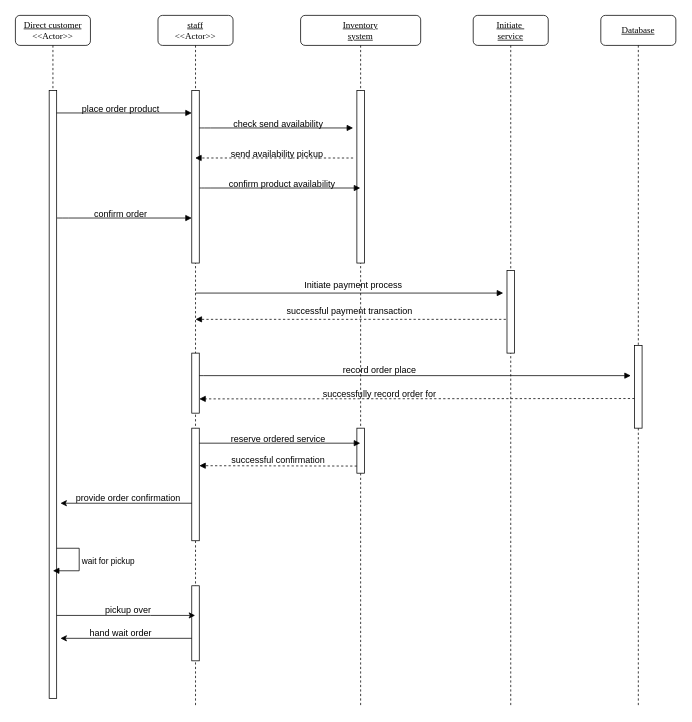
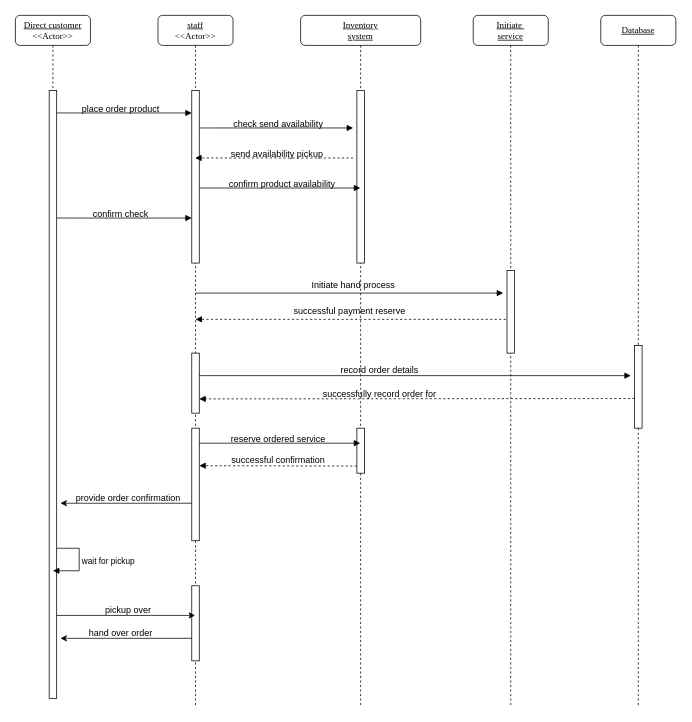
node "confirm order": label "confirm order" -> "confirm check"
node "Initiate payment process": label "Initiate payment process" -> "Initiate hand process"
node "successful payment transaction": label "successful payment transaction" -> "successful payment reserve"
node "record order place": label "record order place" -> "record order details"
node "hand wait order": label "hand wait order" -> "hand over order"
